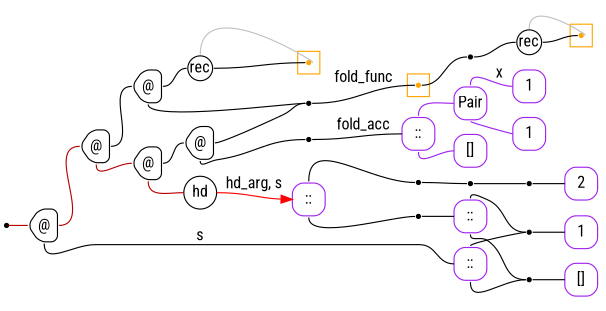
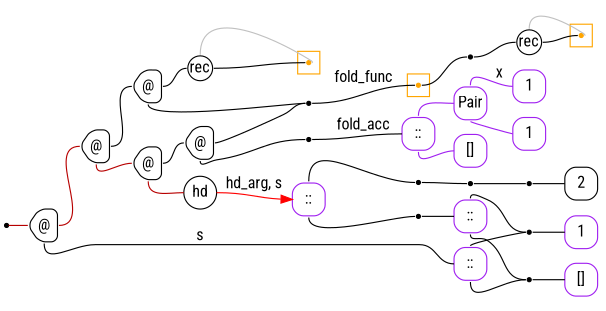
node "2": color purple -> #000000
